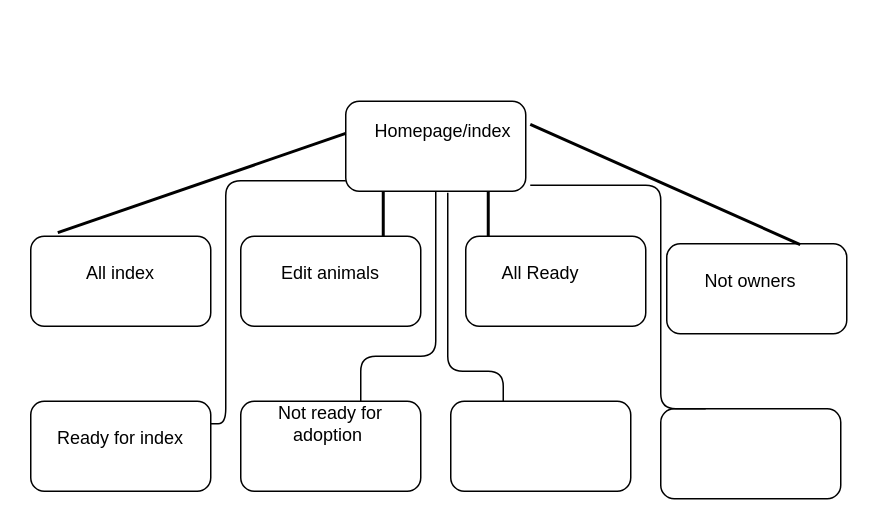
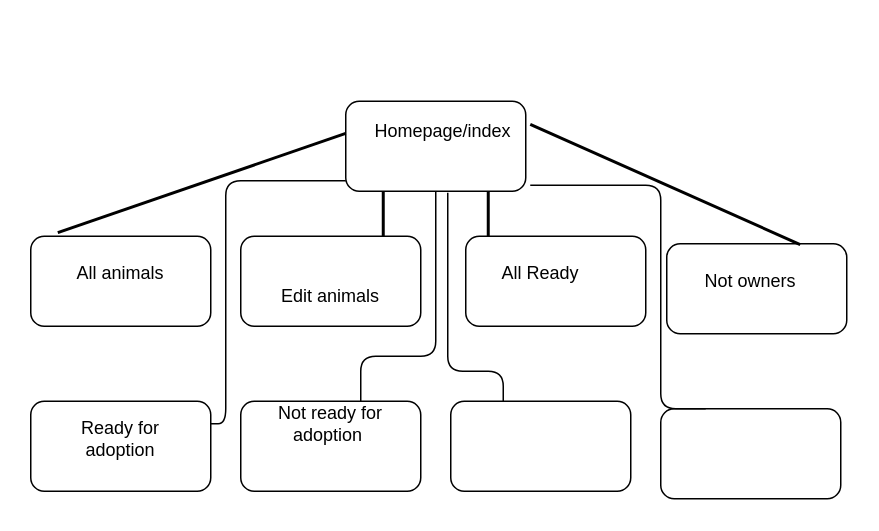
node "All index": label "All index" -> "All animals"
node "Edit animals": moved (331, 274) -> (331, 296)
node "Ready for index": label "Ready for index" -> "Ready for adoption"
